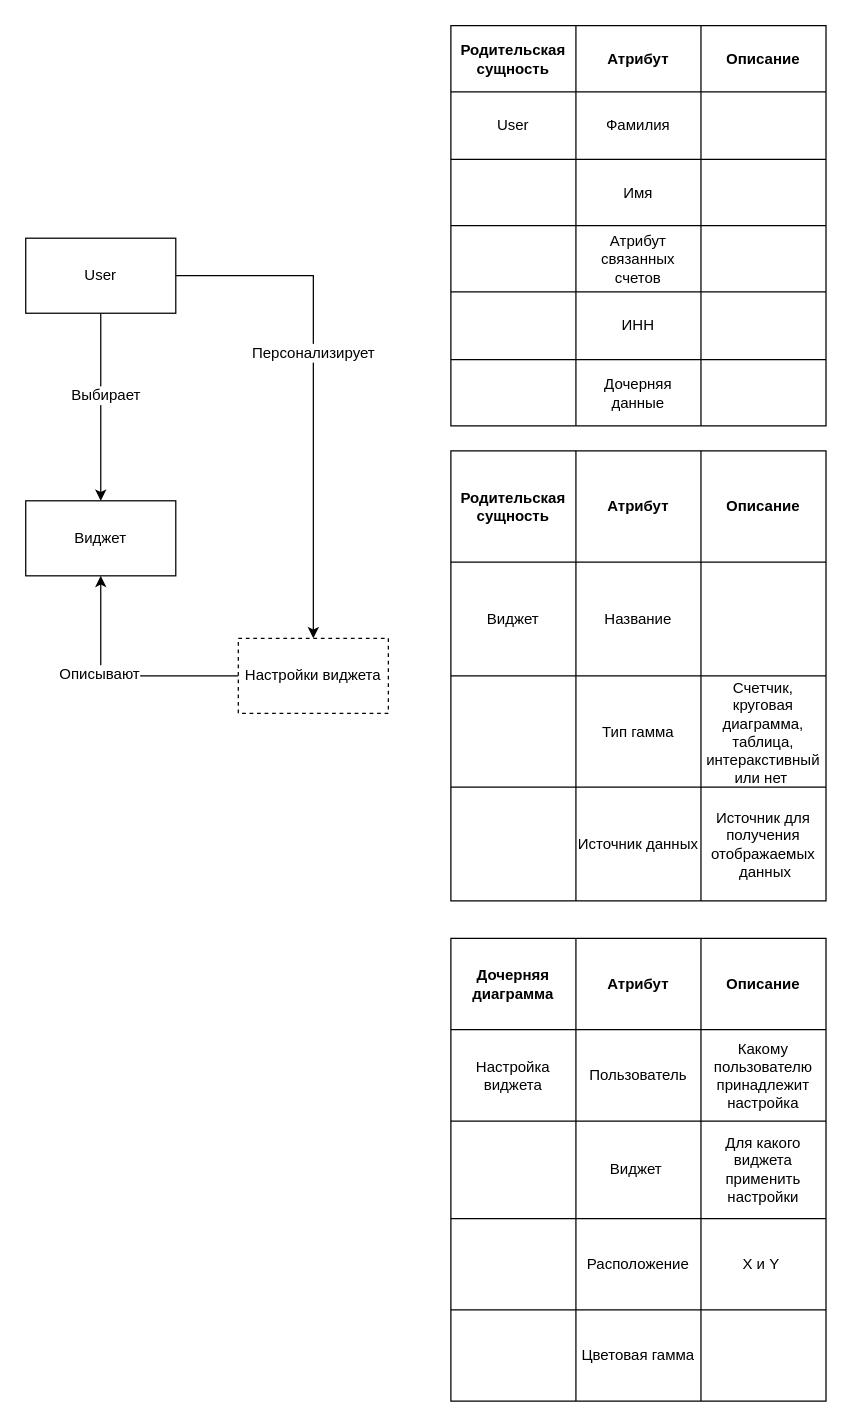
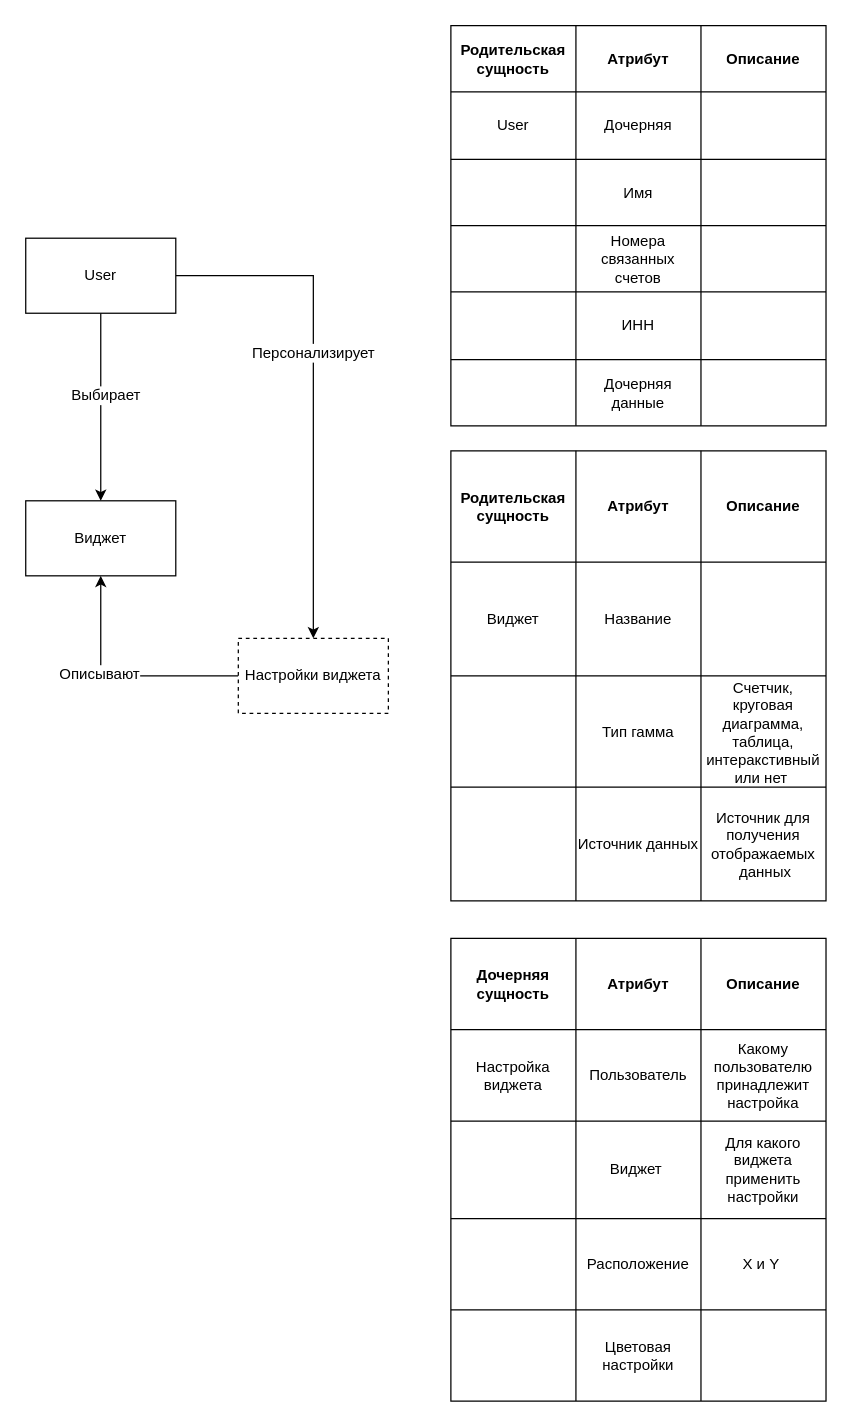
node "Фамилия": label "Фамилия" -> "Дочерняя"
node "Атрибут связанных счетов": label "Атрибут связанных счетов" -> "Номера связанных счетов"
node "Дочерняя диаграмма": label "Дочерняя диаграмма" -> "Дочерняя сущность"
node "Цветовая гамма": label "Цветовая гамма" -> "Цветовая настройки"
